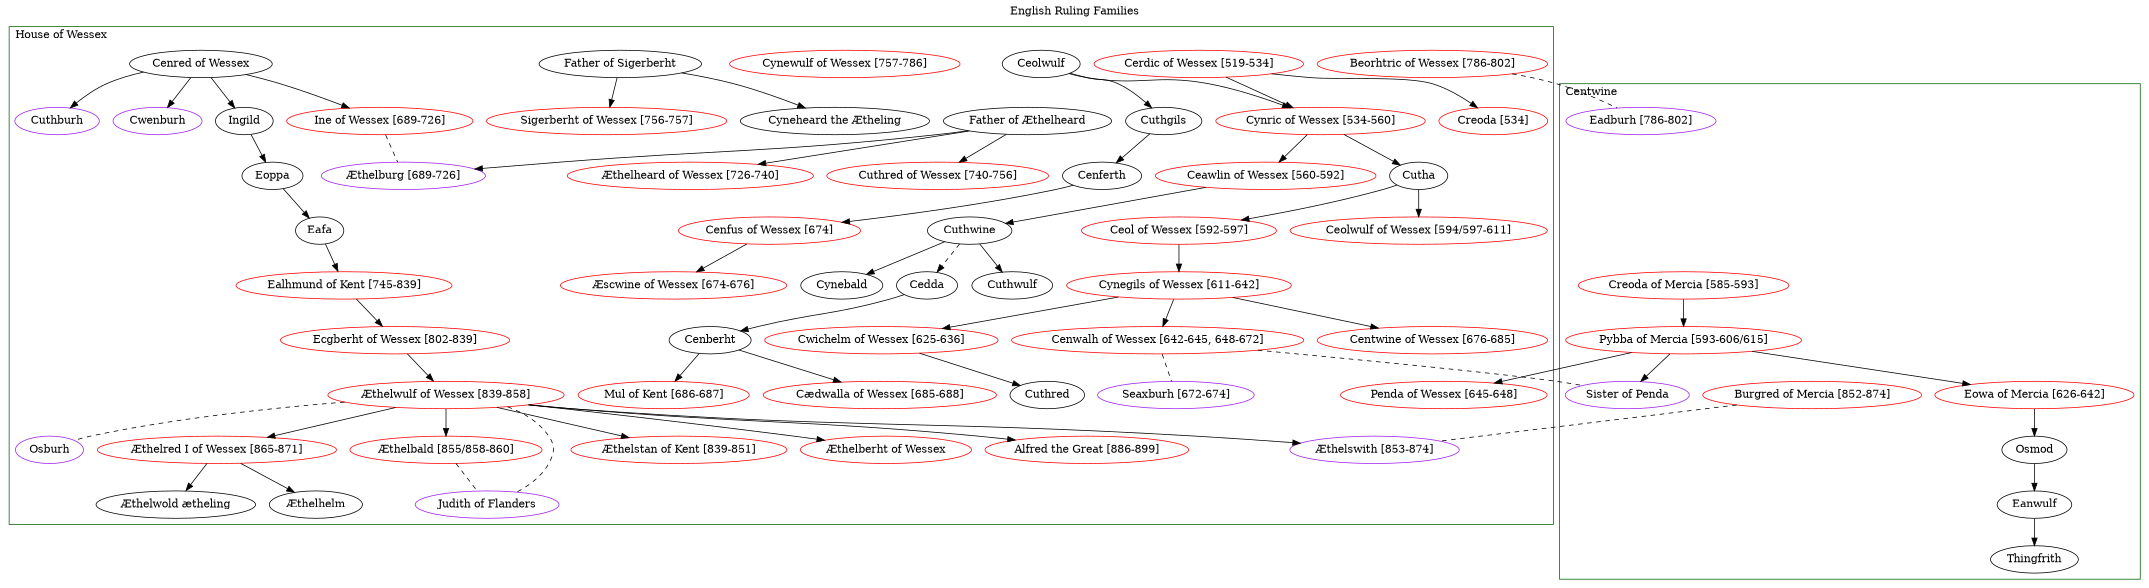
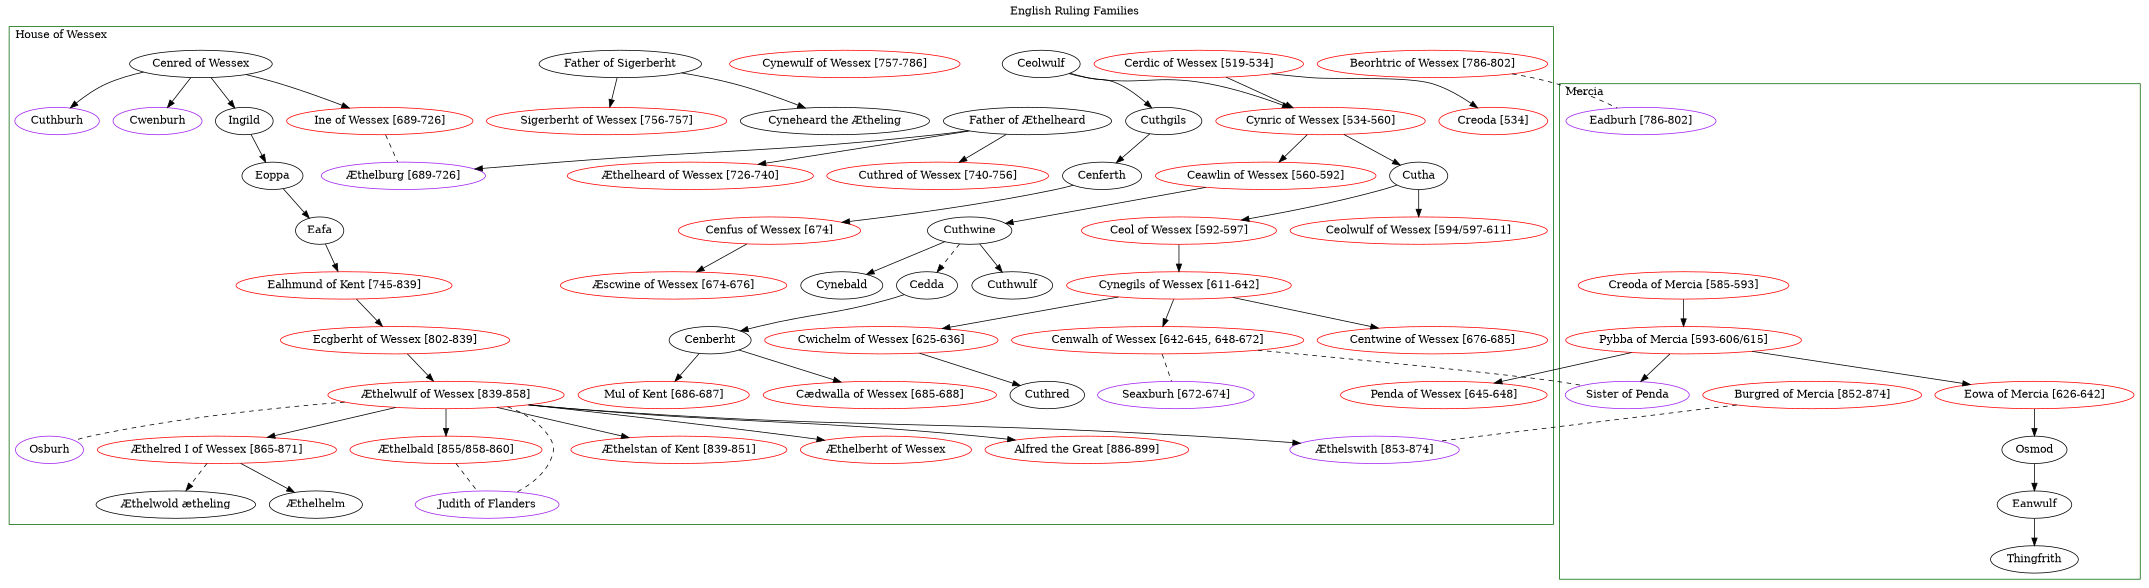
cluster "Centwine": label "Centwine" -> "Mercia"
edge "Æthelred I of Wessex [865-871]" -> "Æthelwold ætheling": style solid -> dashed
